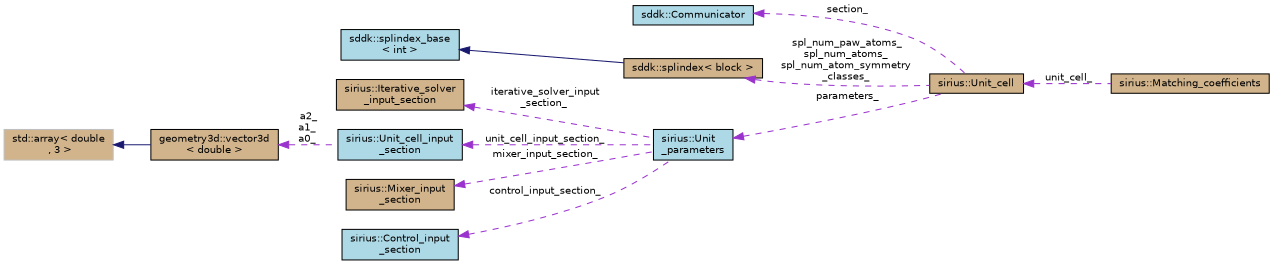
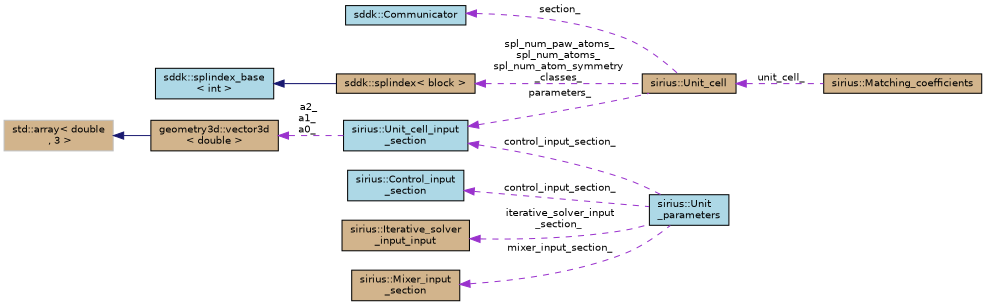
node "sirius::Iterative_solver _input_section": label "sirius::Iterative_solver _input_section" -> "sirius::Iterative_solver _input_input"
edge "sirius::Unit_cell" -> "sirius::Unit _parameters": now "sirius::Unit_cell" -> "sirius::Unit_cell_input _section"
edge "sirius::Unit _parameters" -> "sirius::Unit_cell_input _section": label " unit_cell_input_section_" -> " control_input_section_"
